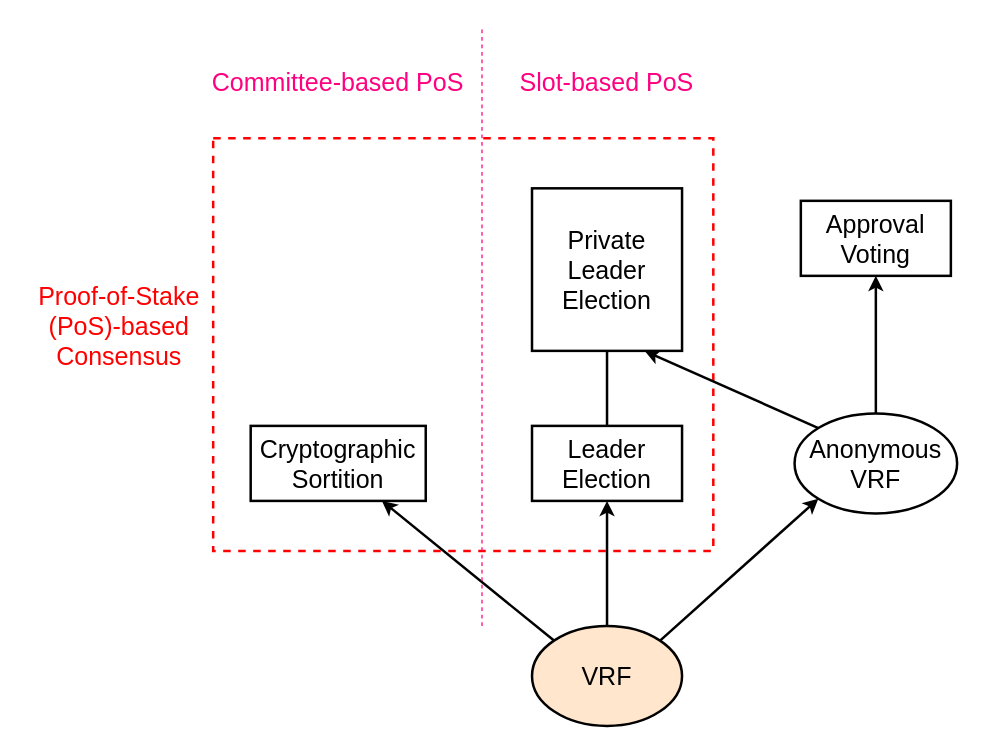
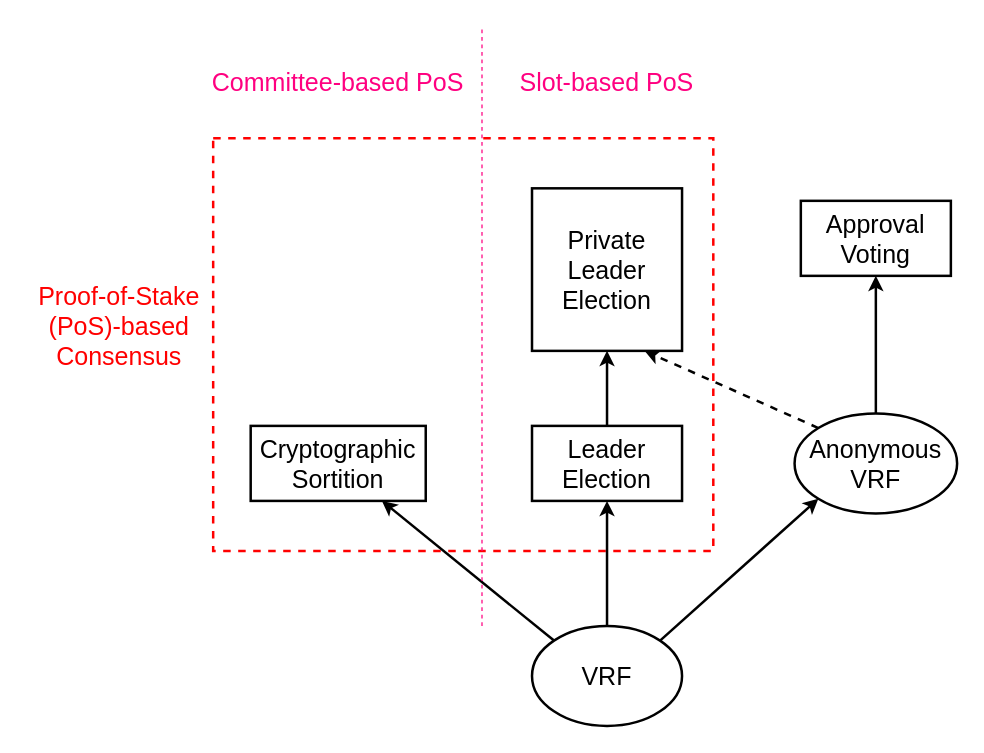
edge "Private Leader Election" -- "Leader Election": arrowhead none -> classic
edge "Anonymous VRF" -> "Private Leader Election": style solid -> dashed
node "VRF": fillcolor #ffe6cc -> #ffffff
